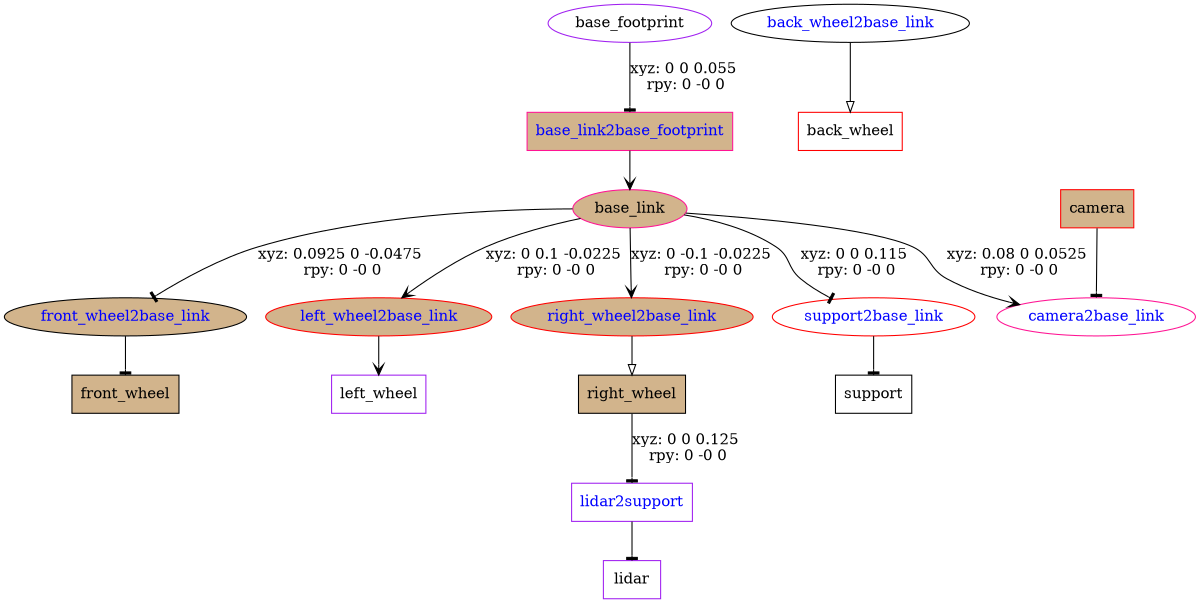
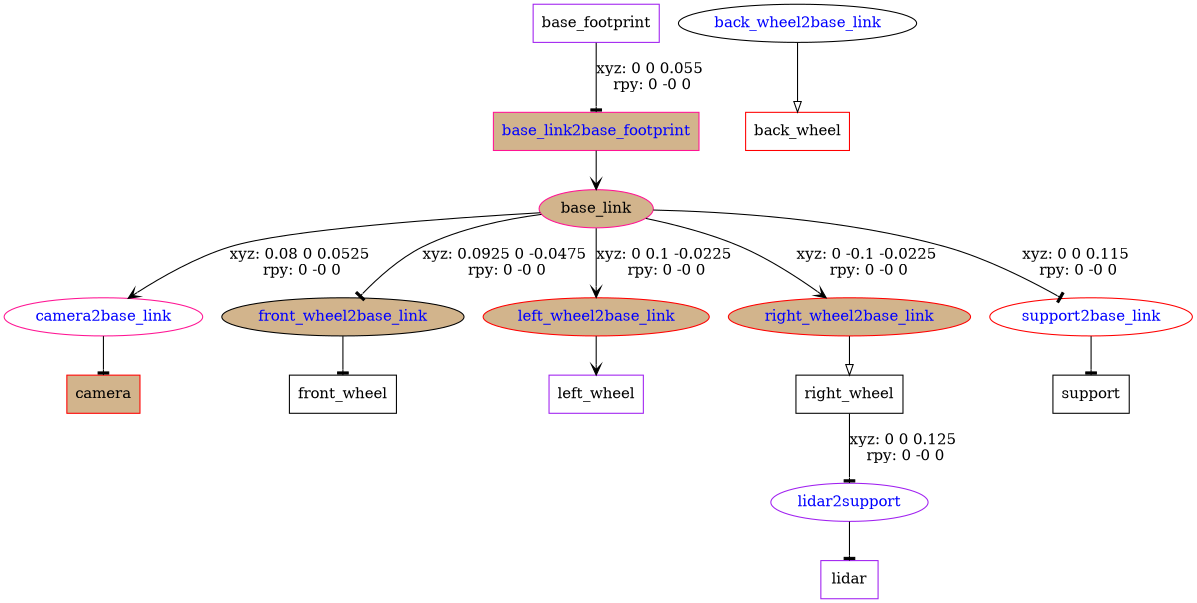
node "base_footprint": shape ellipse -> box
edge "camera" -> "camera2base_link": reversed
node "front_wheel": fillcolor tan -> white
node "right_wheel": fillcolor tan -> white
node "lidar2support": shape box -> ellipse
